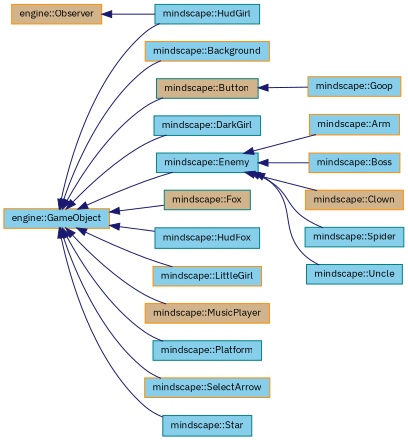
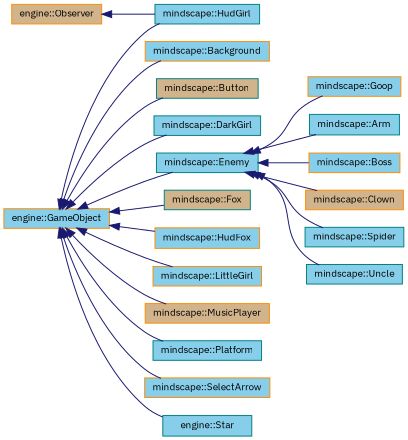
edge "mindscape::Goop" -> "mindscape::Button": now "mindscape::Goop" -> "mindscape::Enemy"
node "mindscape::Arm": color darkorange -> teal
node "mindscape::HudFox": color teal -> darkorange
node "mindscape::Star": label "mindscape::Star" -> "engine::Star"
